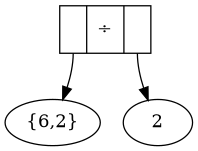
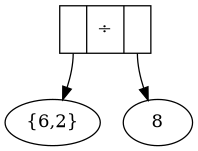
node "2": label "2" -> "8"
